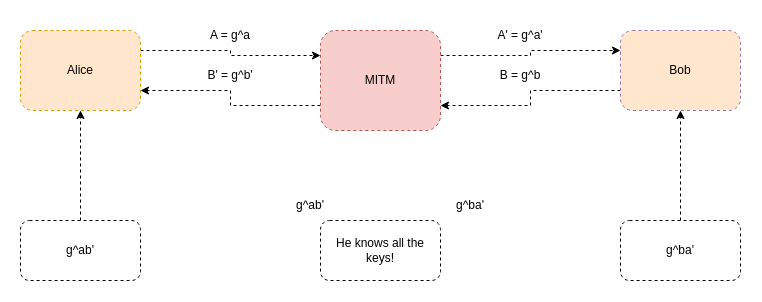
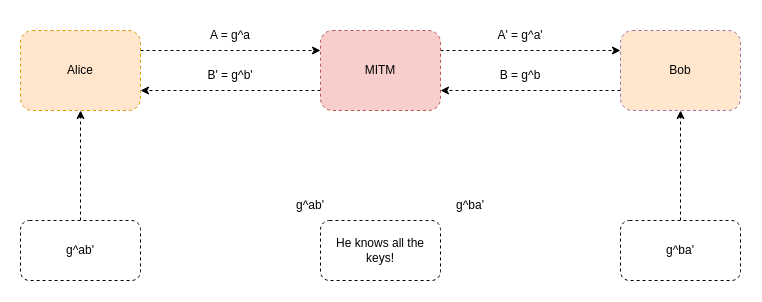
node "MITM": size 120x100 -> 120x80
